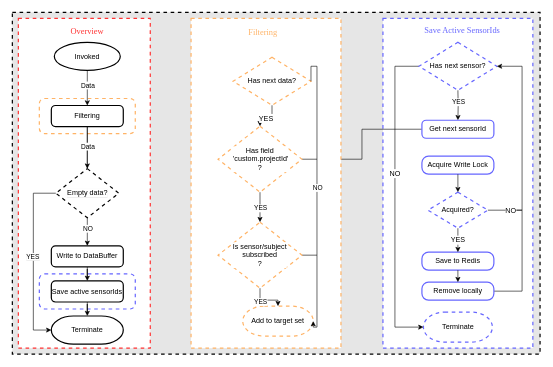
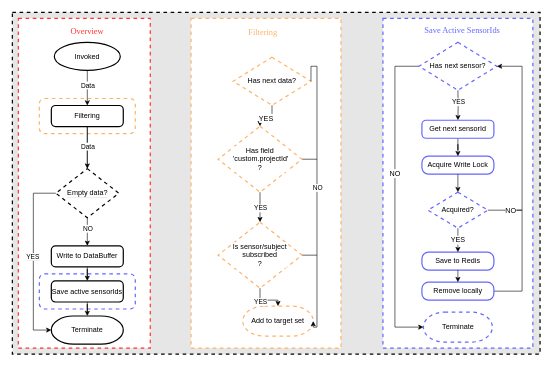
edge "Get next sensorId" -> "Has field 'custom.projectId' ?": now "Get next sensorId" -> "Acquire Write Lock"
